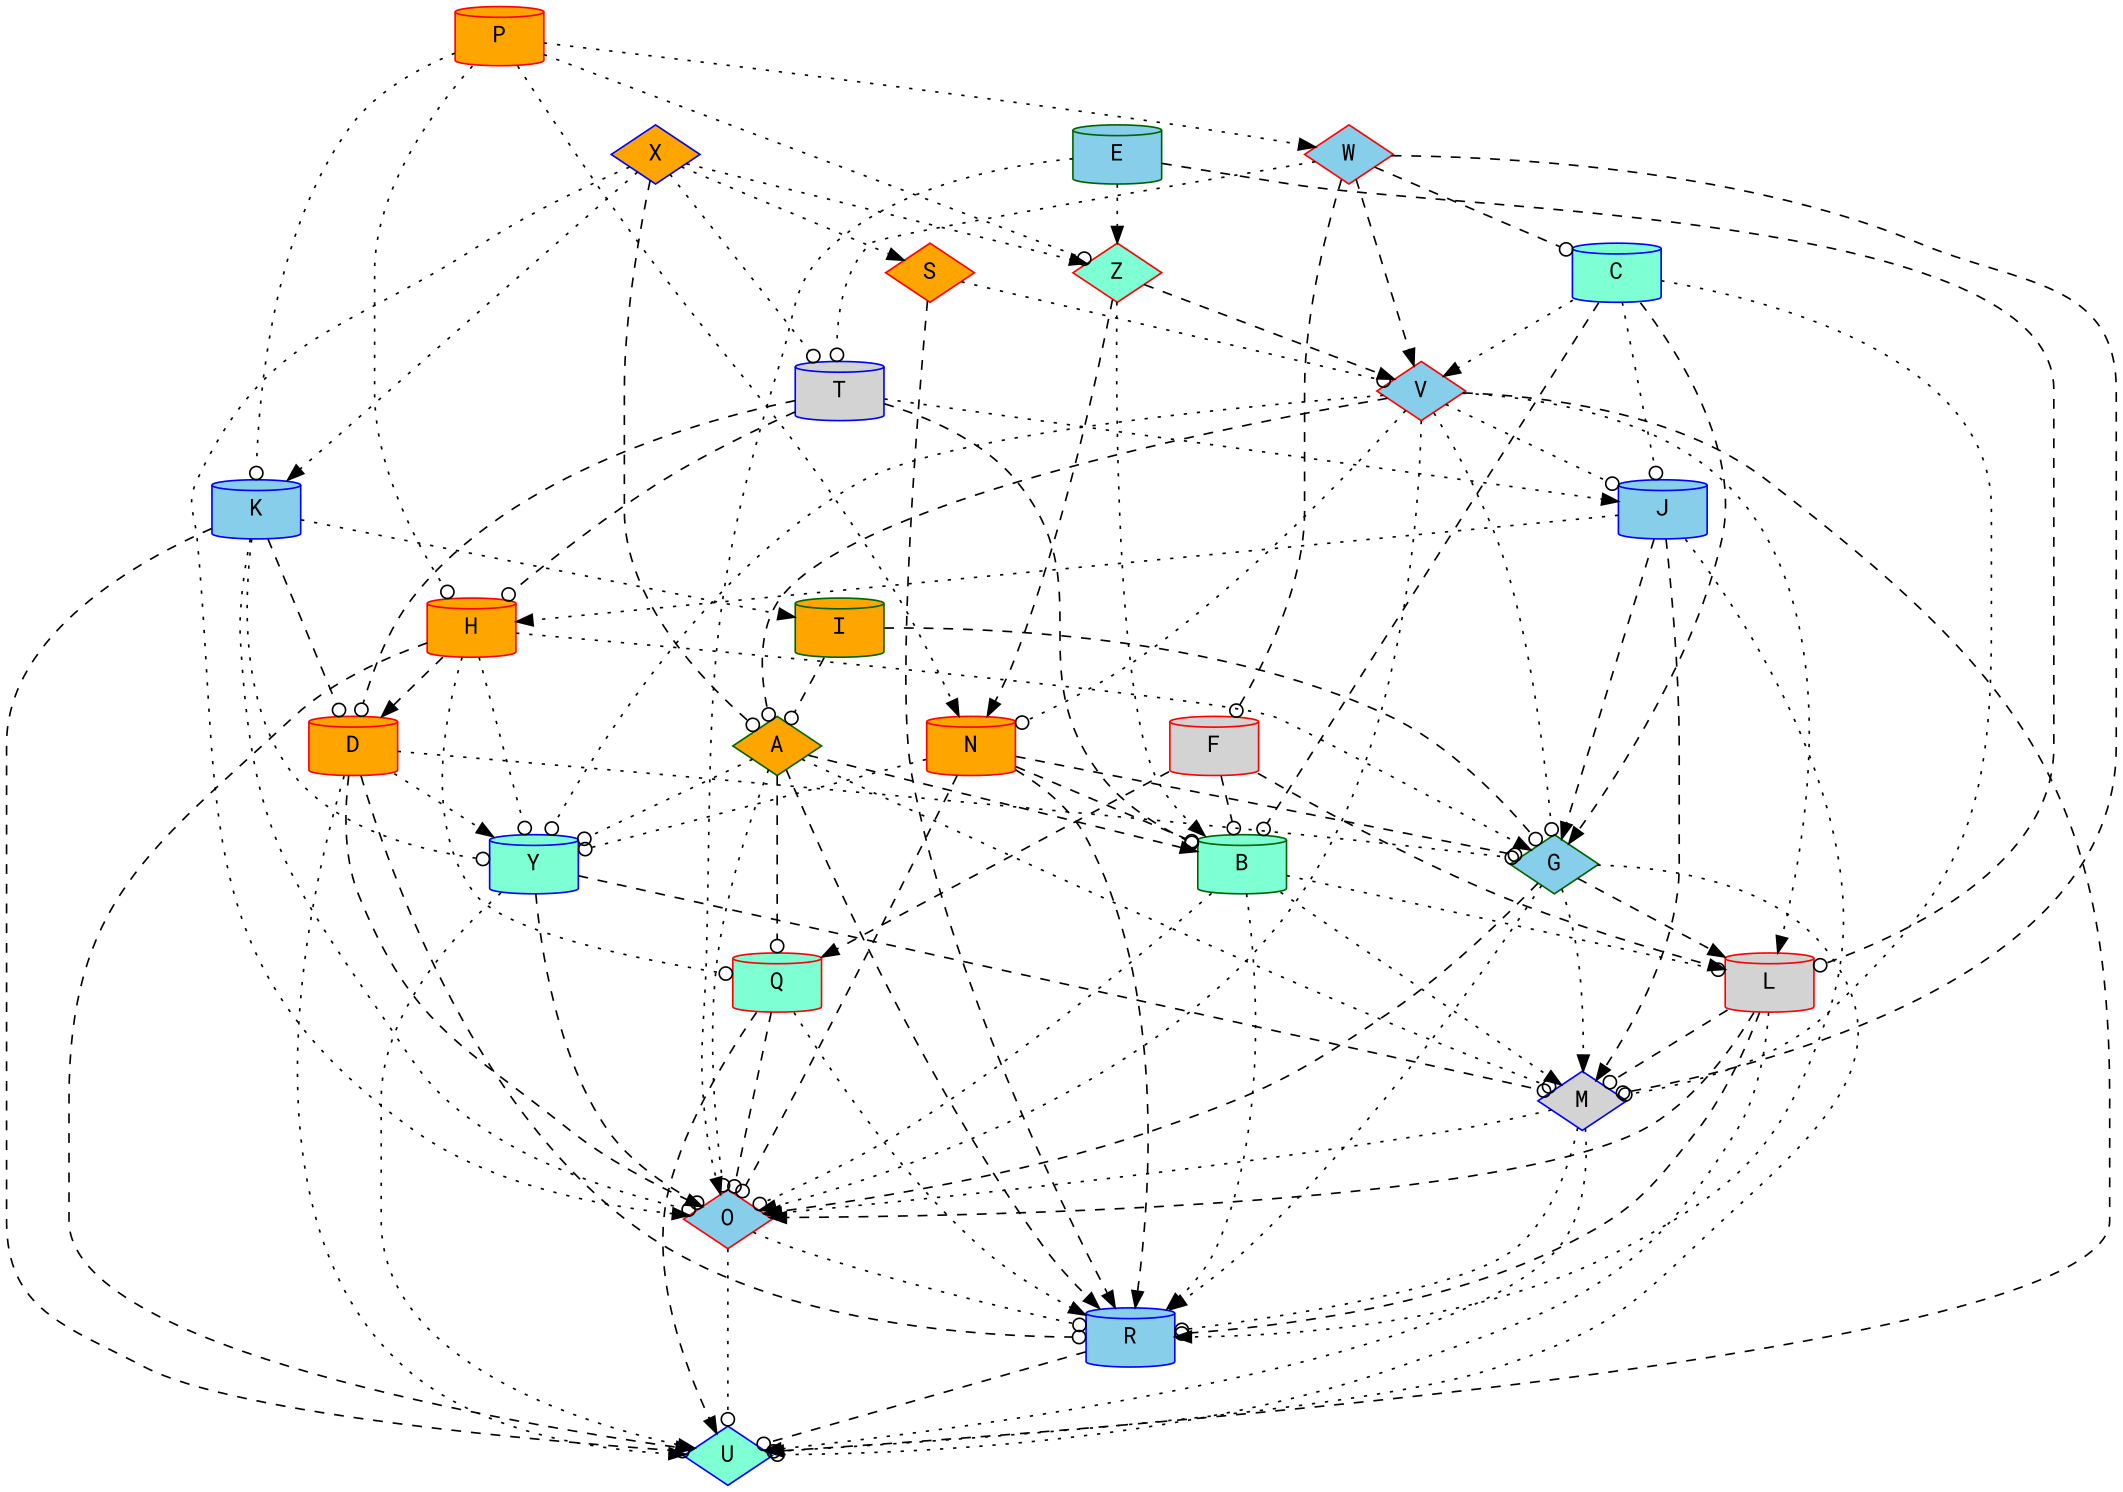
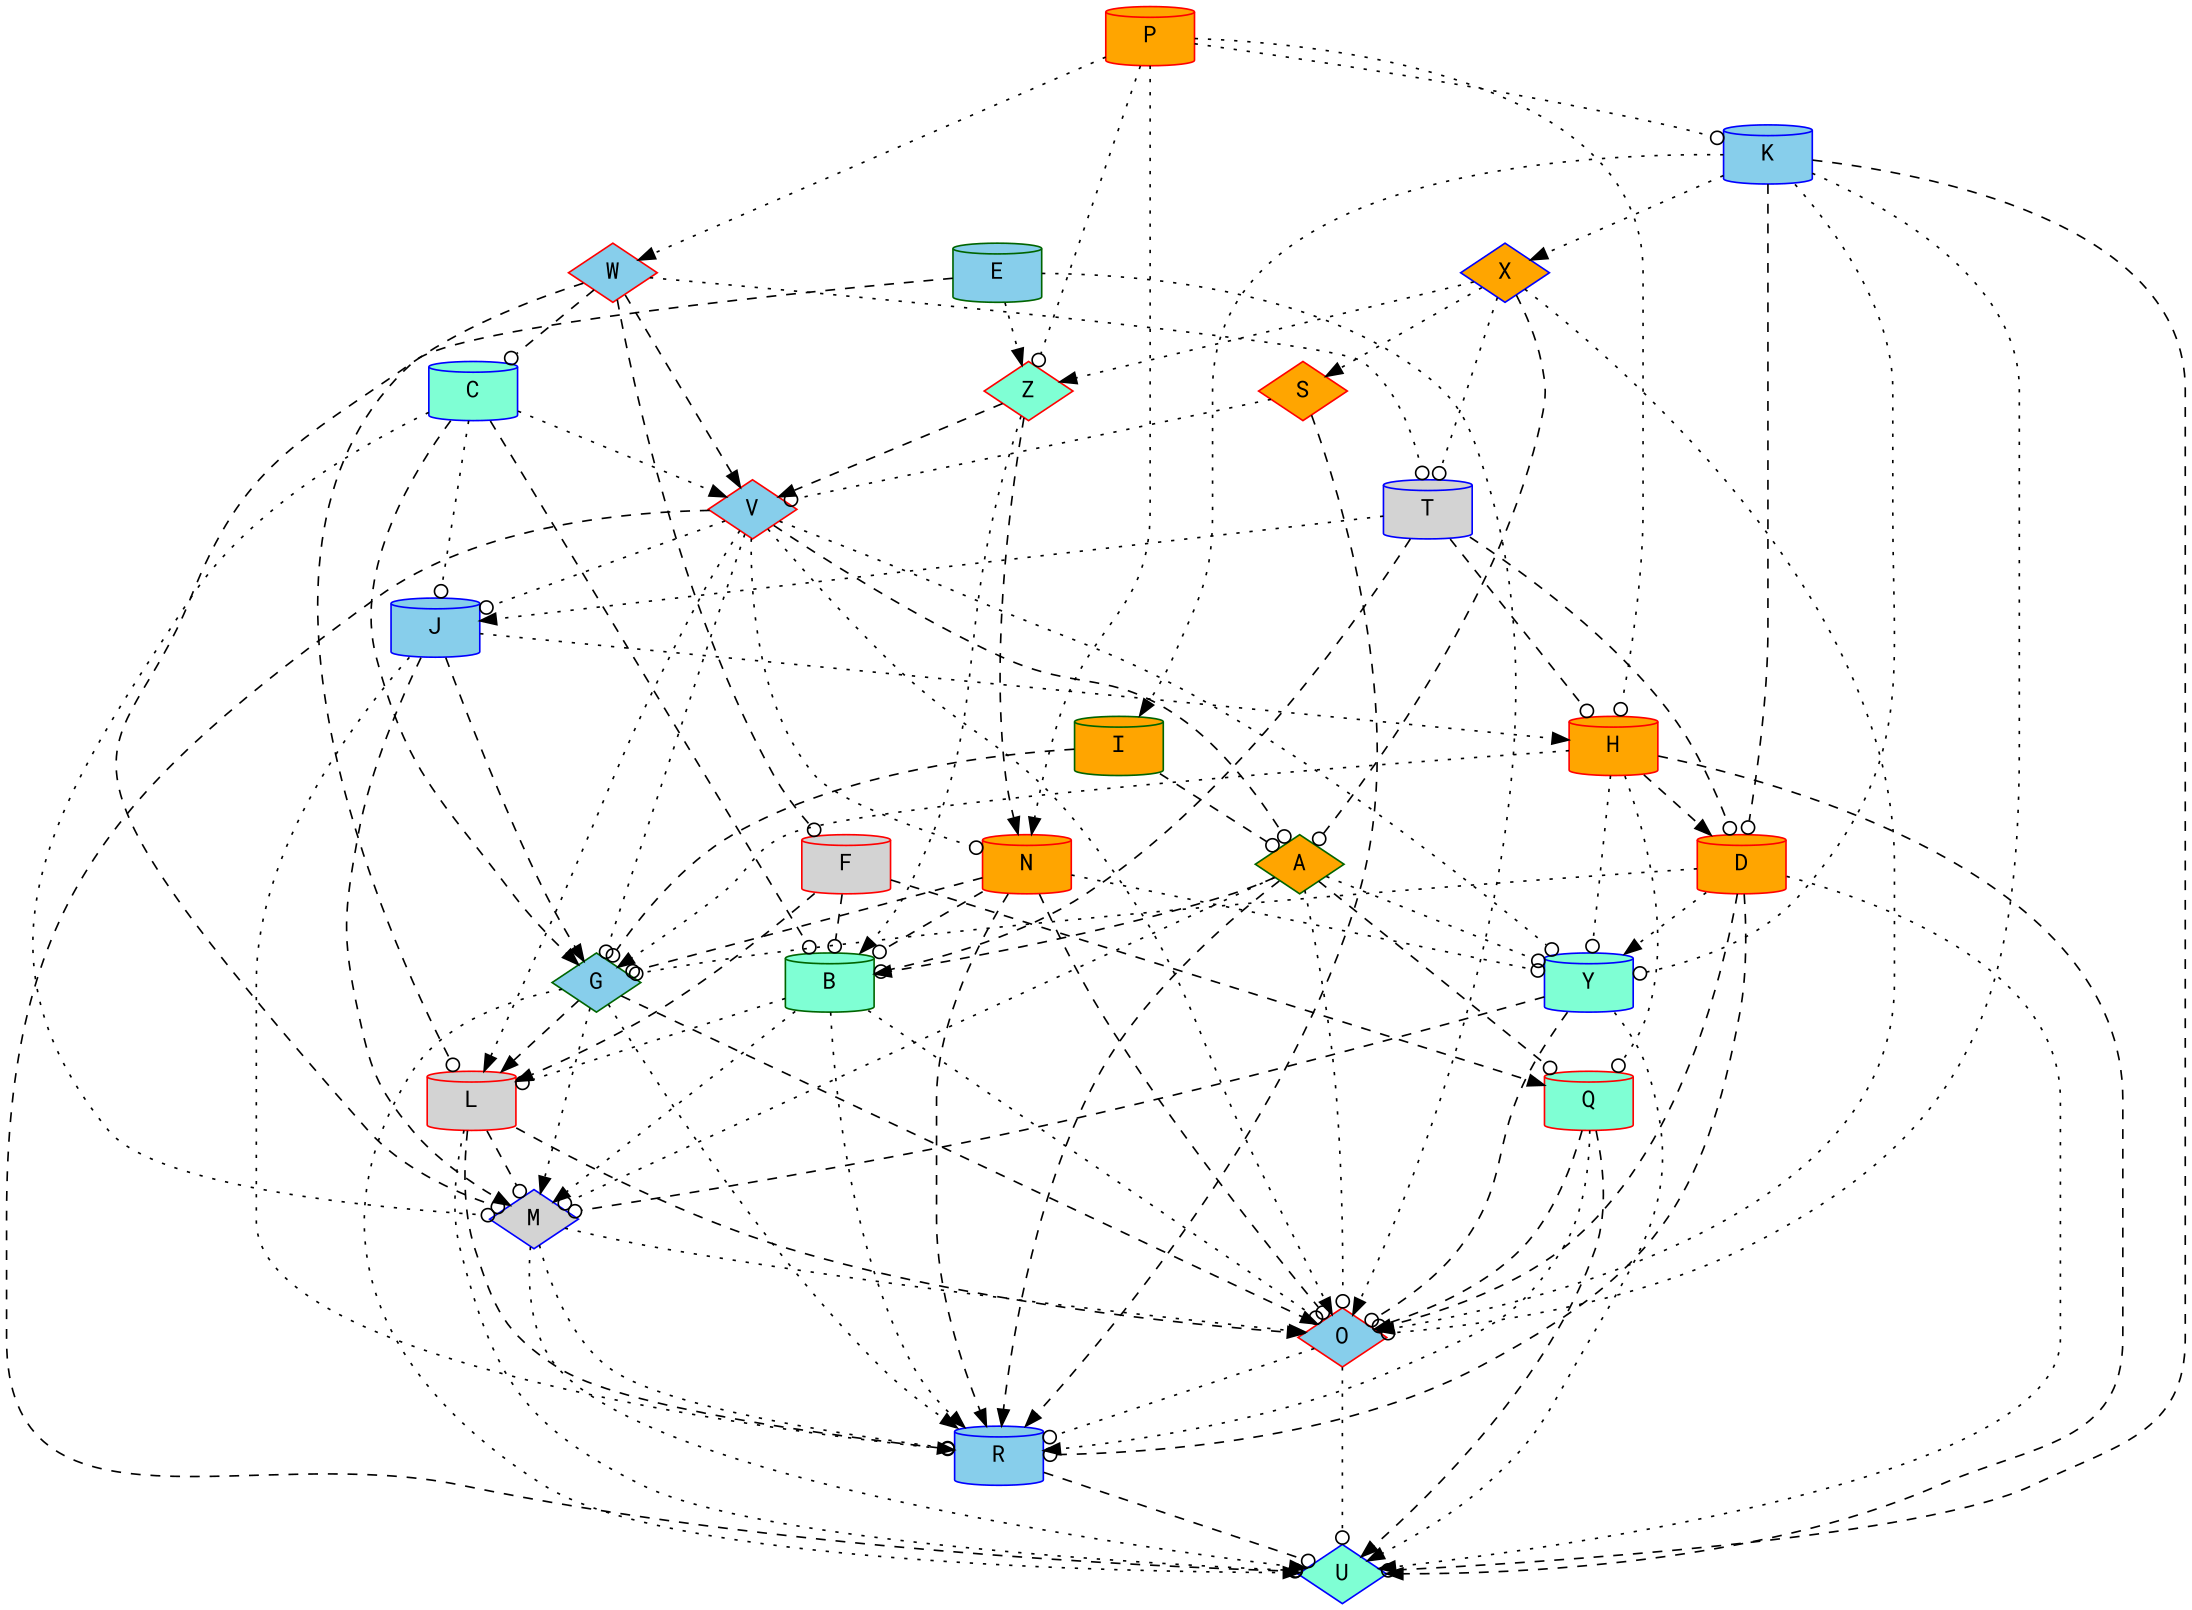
edge "X" -> "K": reversed
